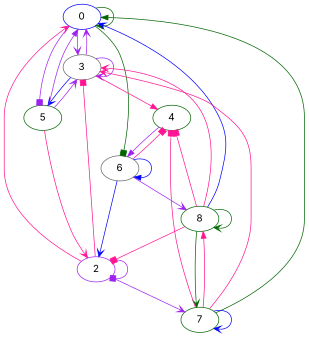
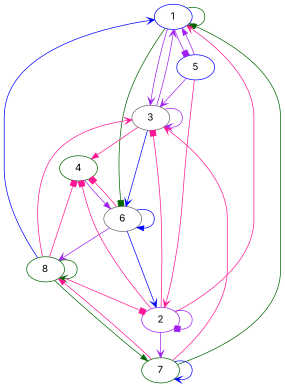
node "0": label "0" -> "1"
edge "3" -> "5": now "3" -> "6"
node "5": color darkgreen -> blue
edge "7" -> "4": now "2" -> "4"
edge "8" -> "7": arrowhead vee -> normal
